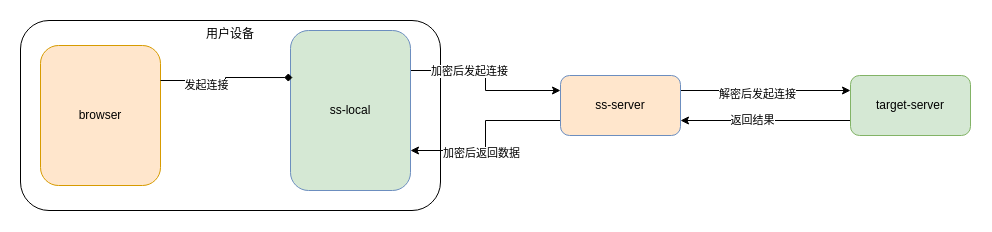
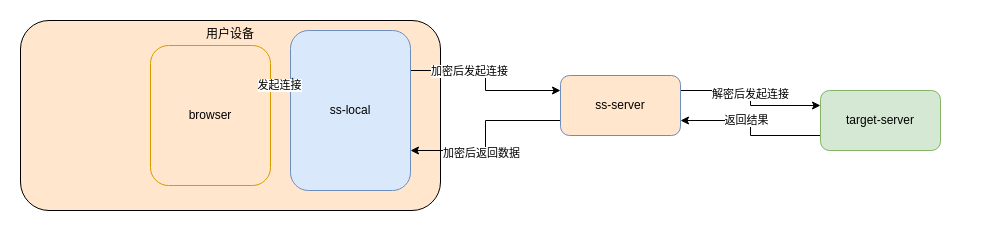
node "target-server": moved (911, 106) -> (881, 121)
node "ss-local": fillcolor #d5e8d4 -> #dae8fc
node "browser": moved (101, 116) -> (211, 116)
node "用户设备": fillcolor #ffffff -> #ffe6cc
